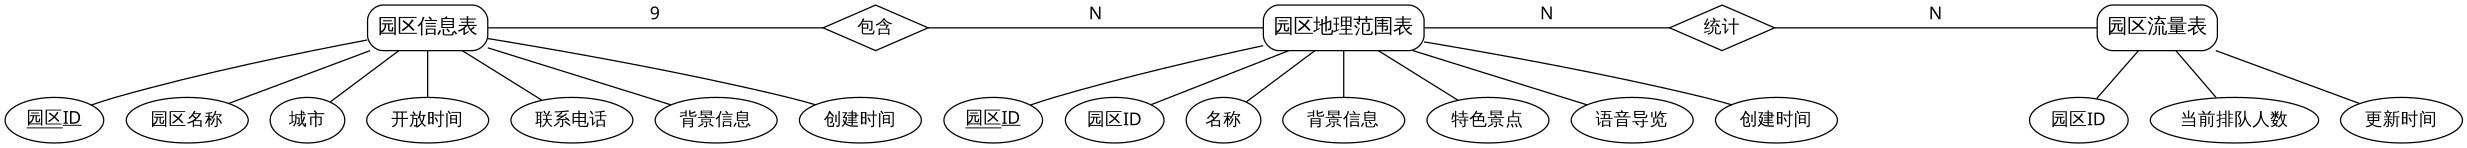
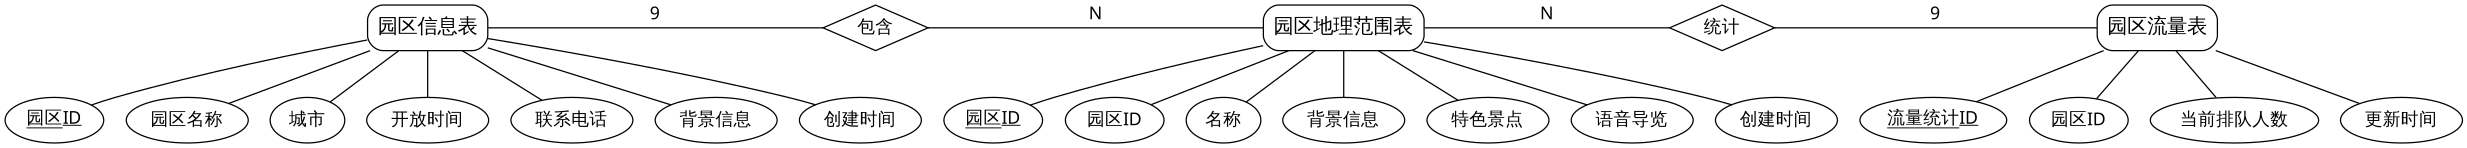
edge "统计" -- "园区流量表": label "N" -> "9"
node "流量统计ID": added
